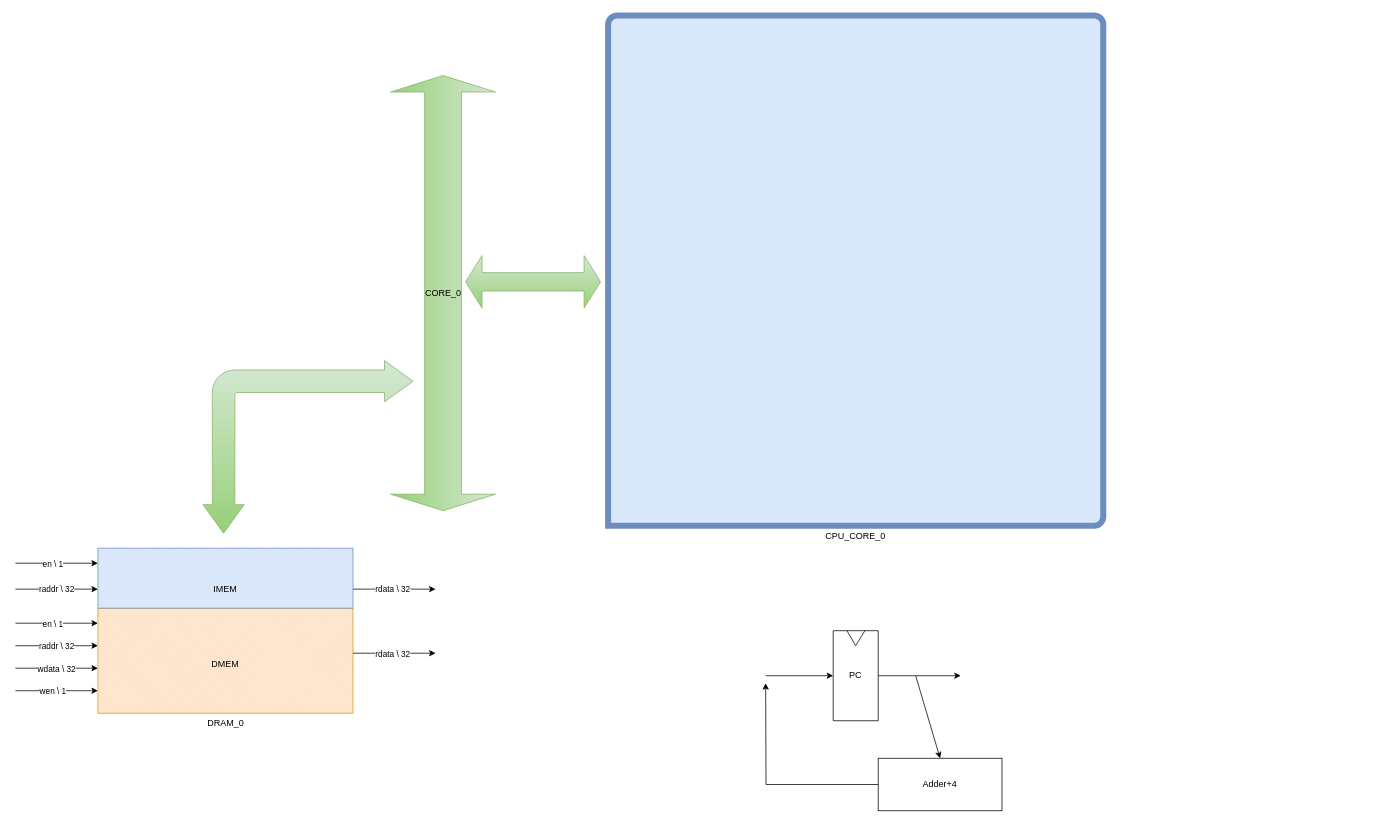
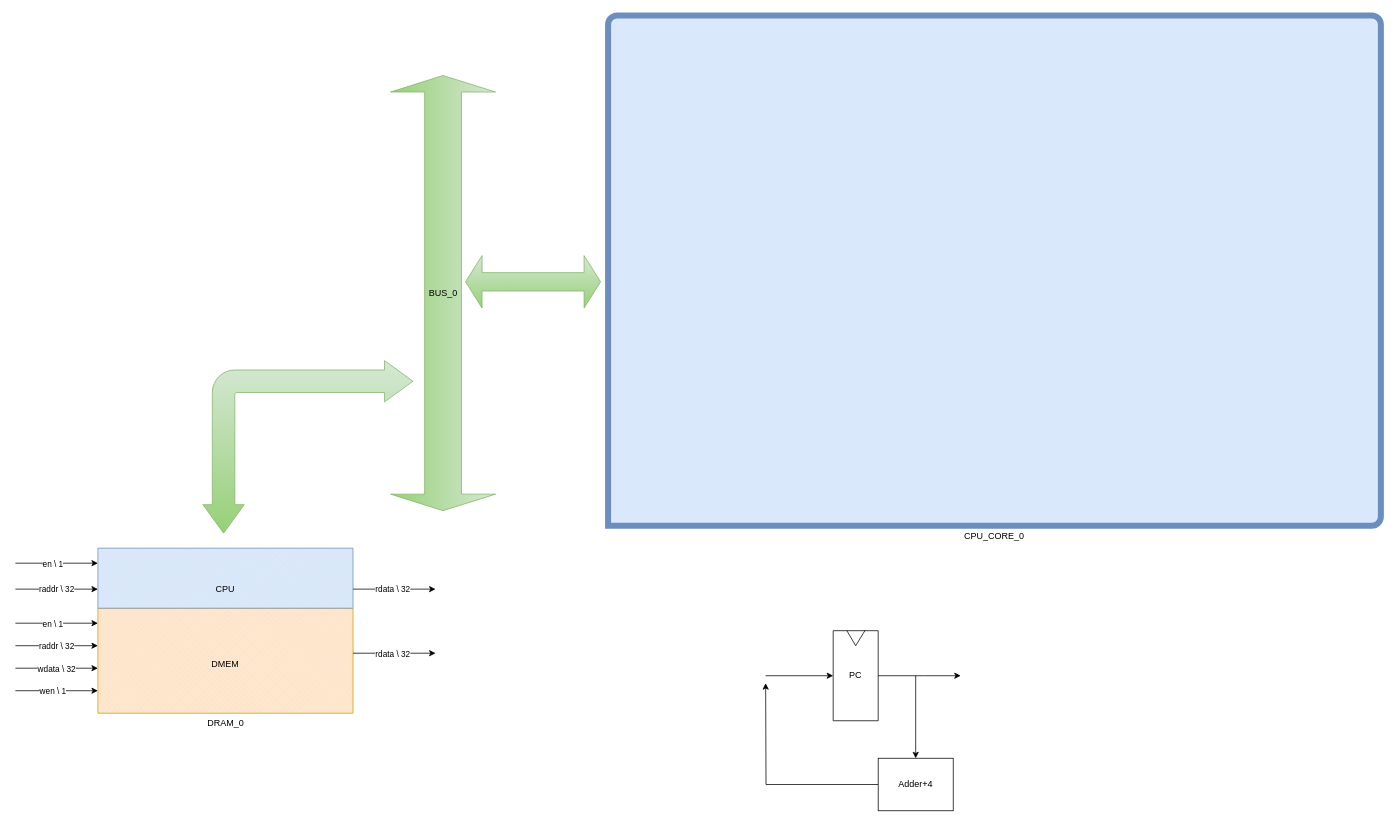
node "CPU_CORE_0": size 495x510 -> 773x510
node "CORE_0": label "CORE_0" -> "BUS_0"
node "IMEM": label "IMEM" -> "CPU"
node "Adder+4": size 124x53 -> 75x53
